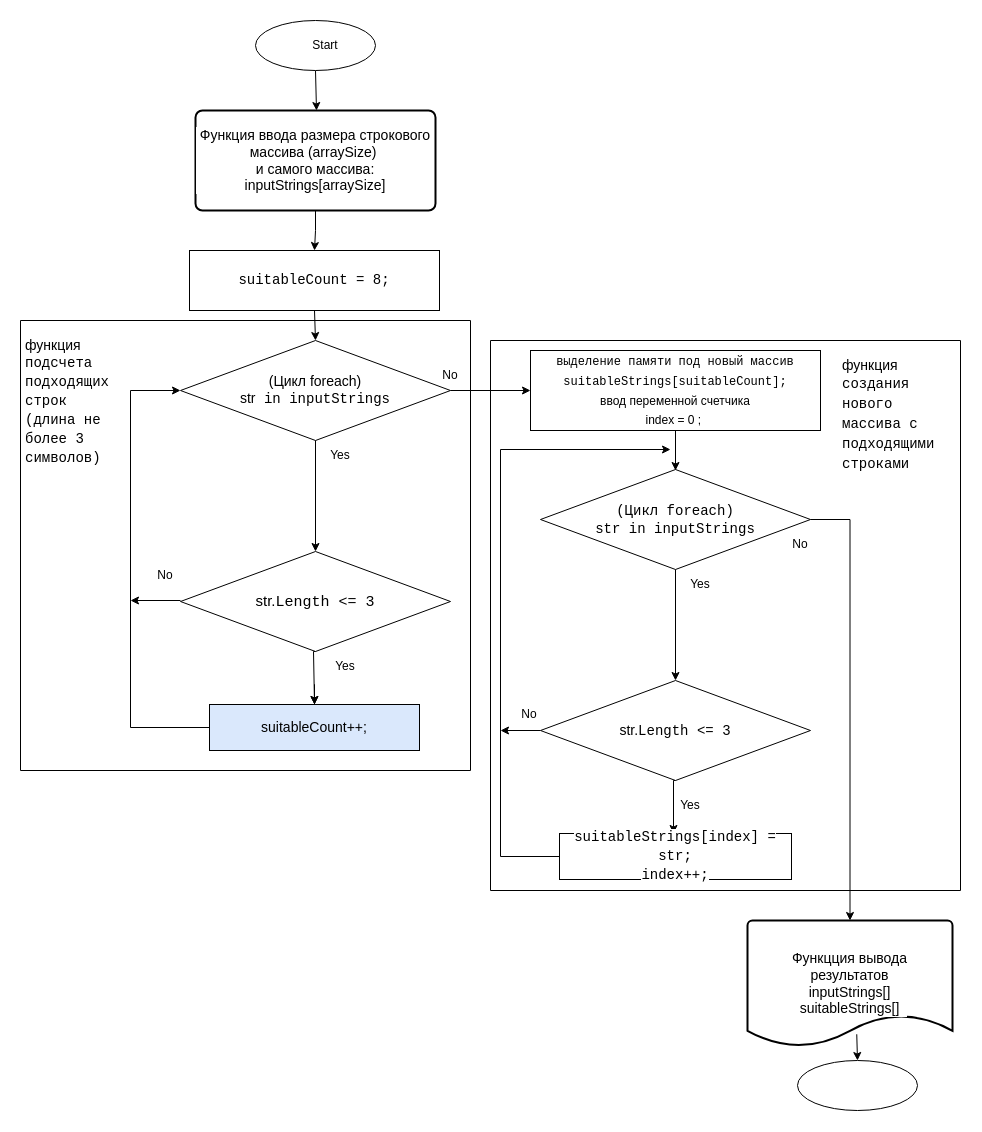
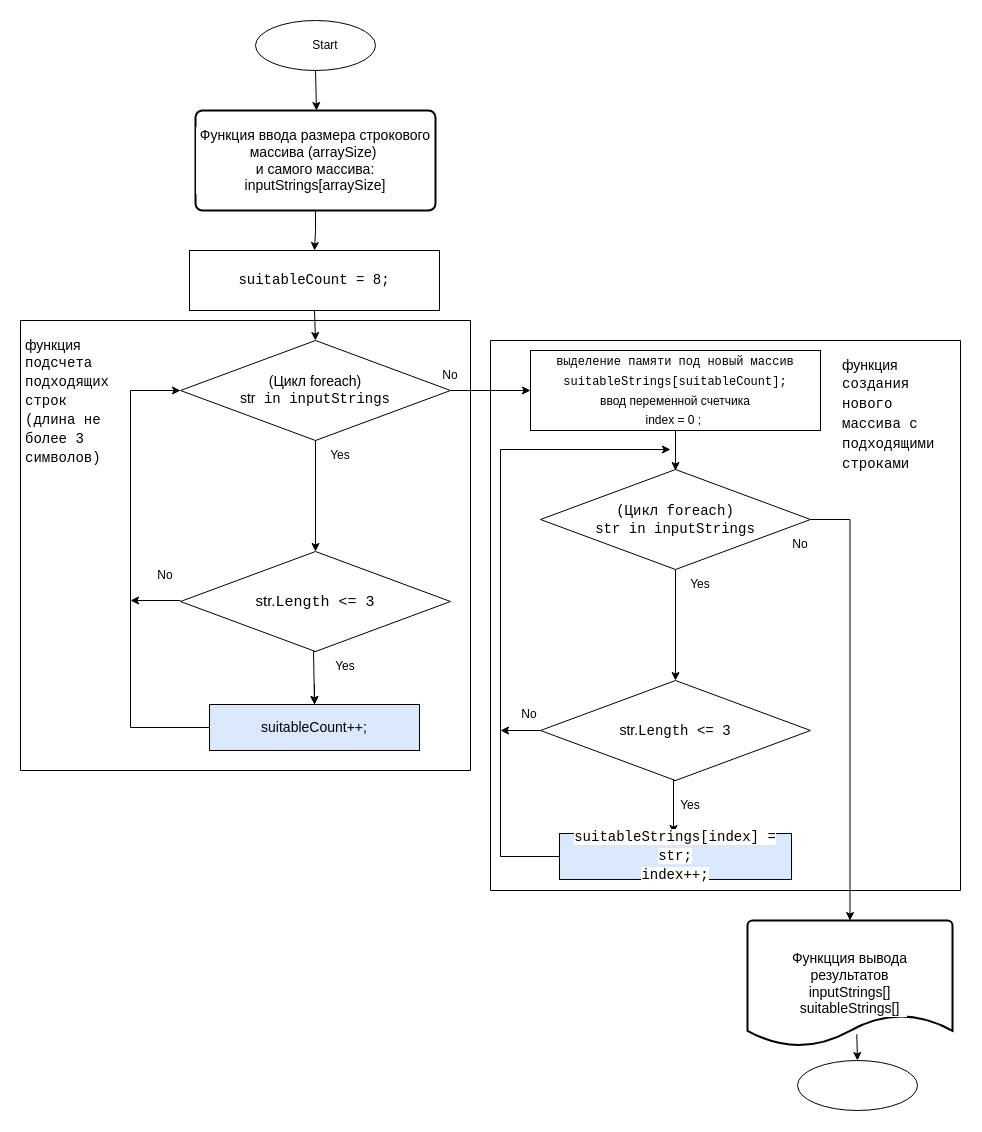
node "suitableStrings[index] = str; index++;": fillcolor #ffffff -> #dae8fc
